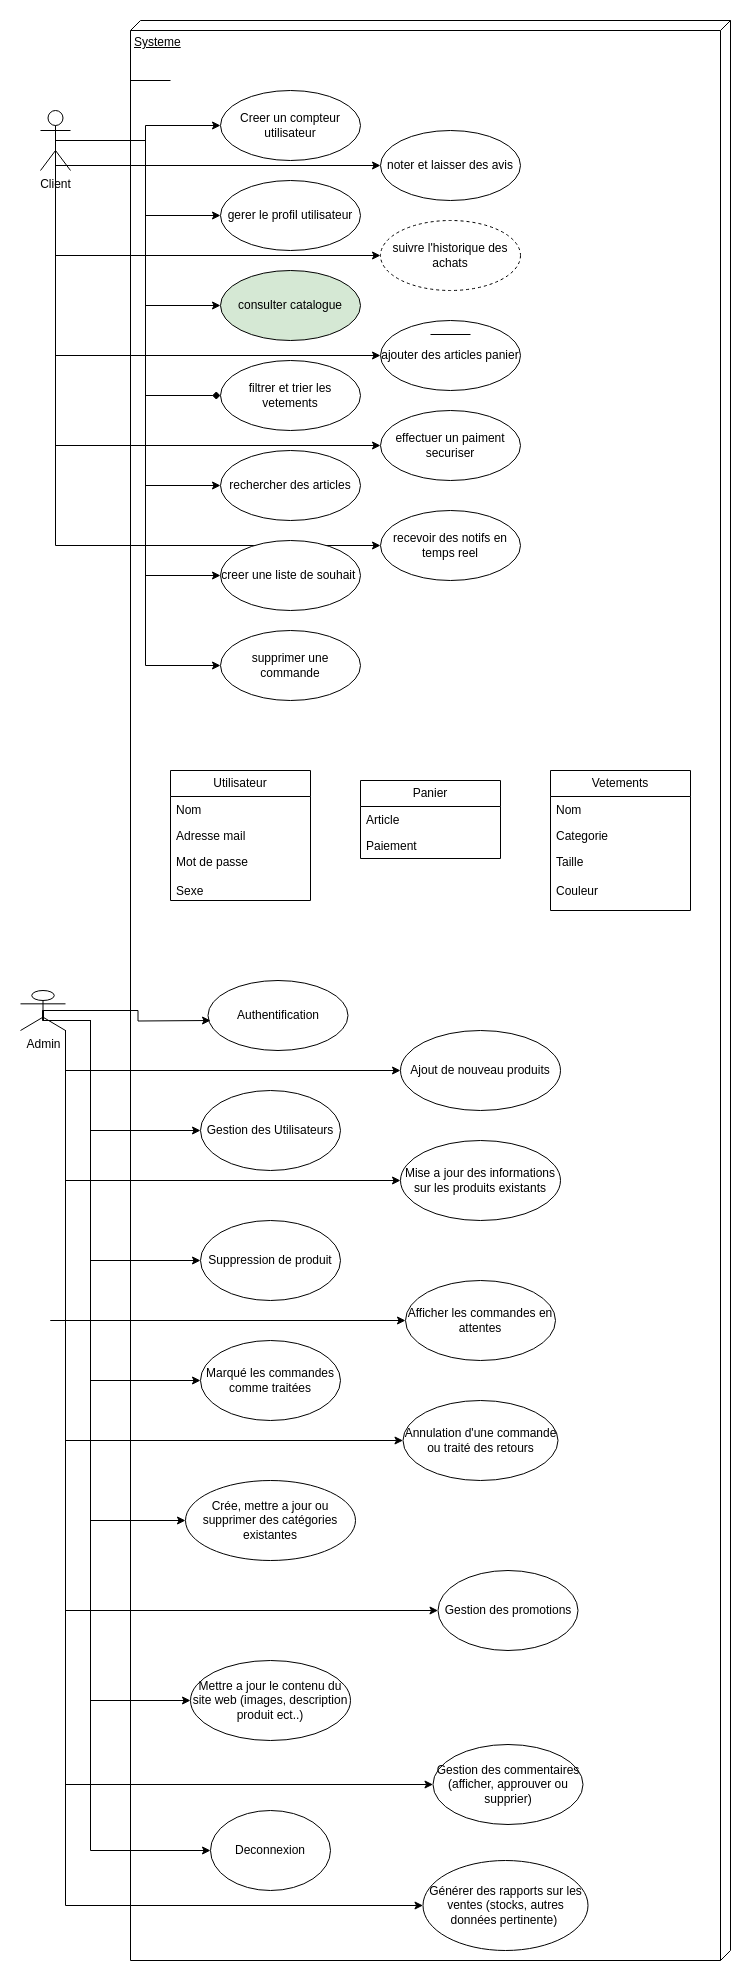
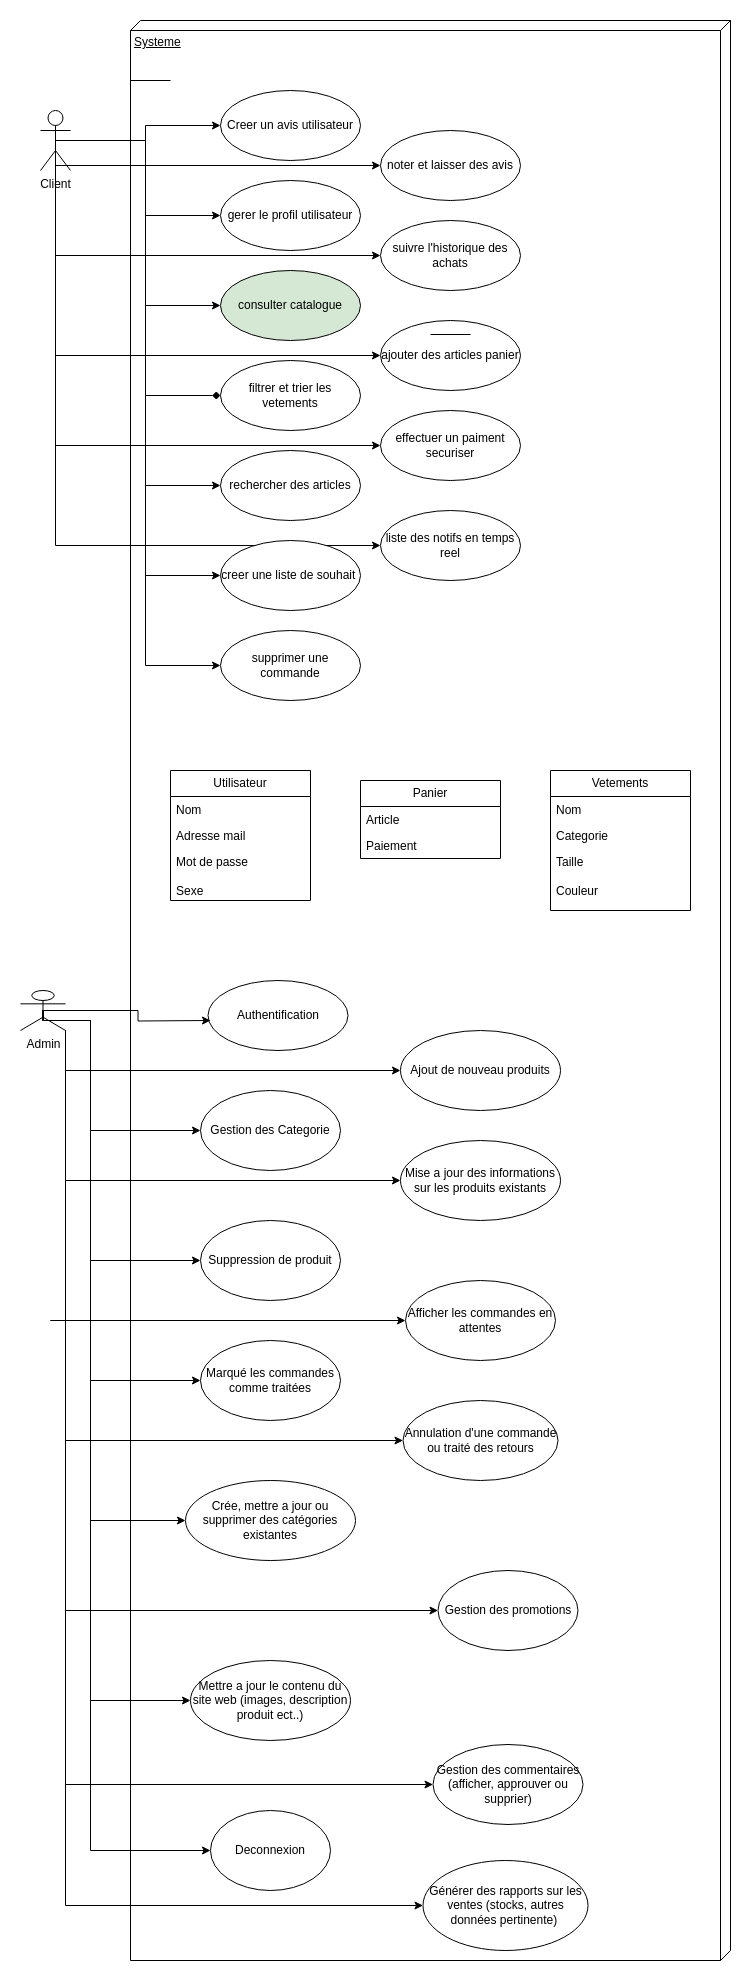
node "Creer un compteur utilisateur": label "Creer un compteur utilisateur" -> "Creer un avis utilisateur"
node "suivre l'historique des achats": style dashed -> solid
node "recevoir des notifs en temps reel": label "recevoir des notifs en temps reel" -> "liste des notifs en temps reel"
node "Gestion des Utilisateurs": label "Gestion des Utilisateurs" -> "Gestion des Categorie"
